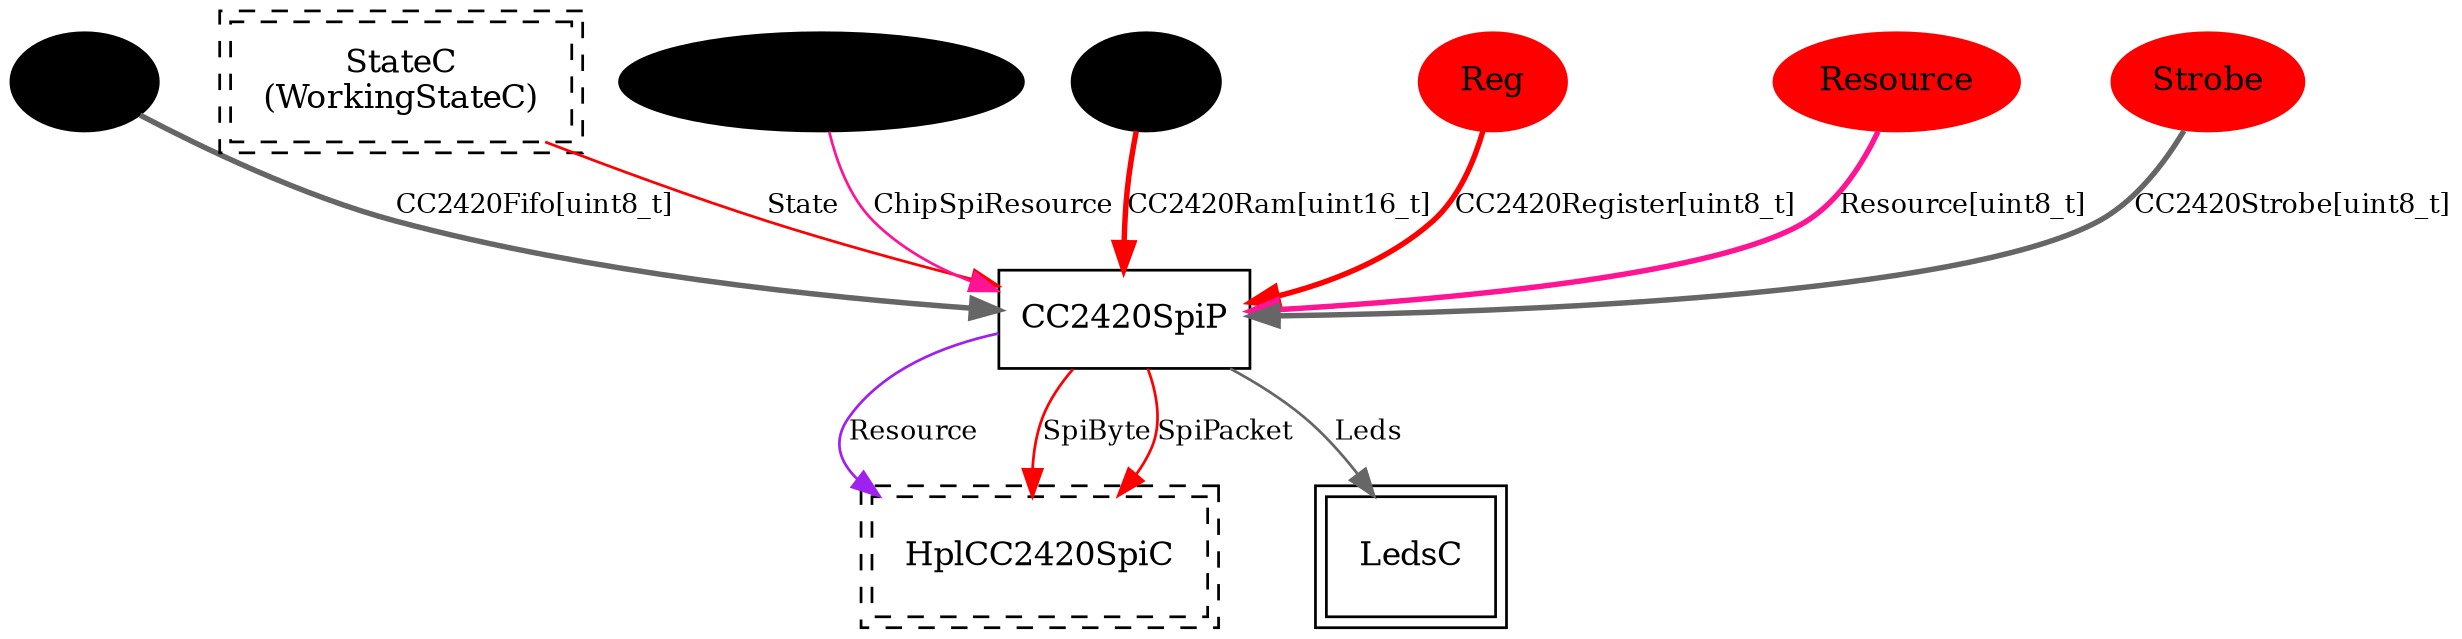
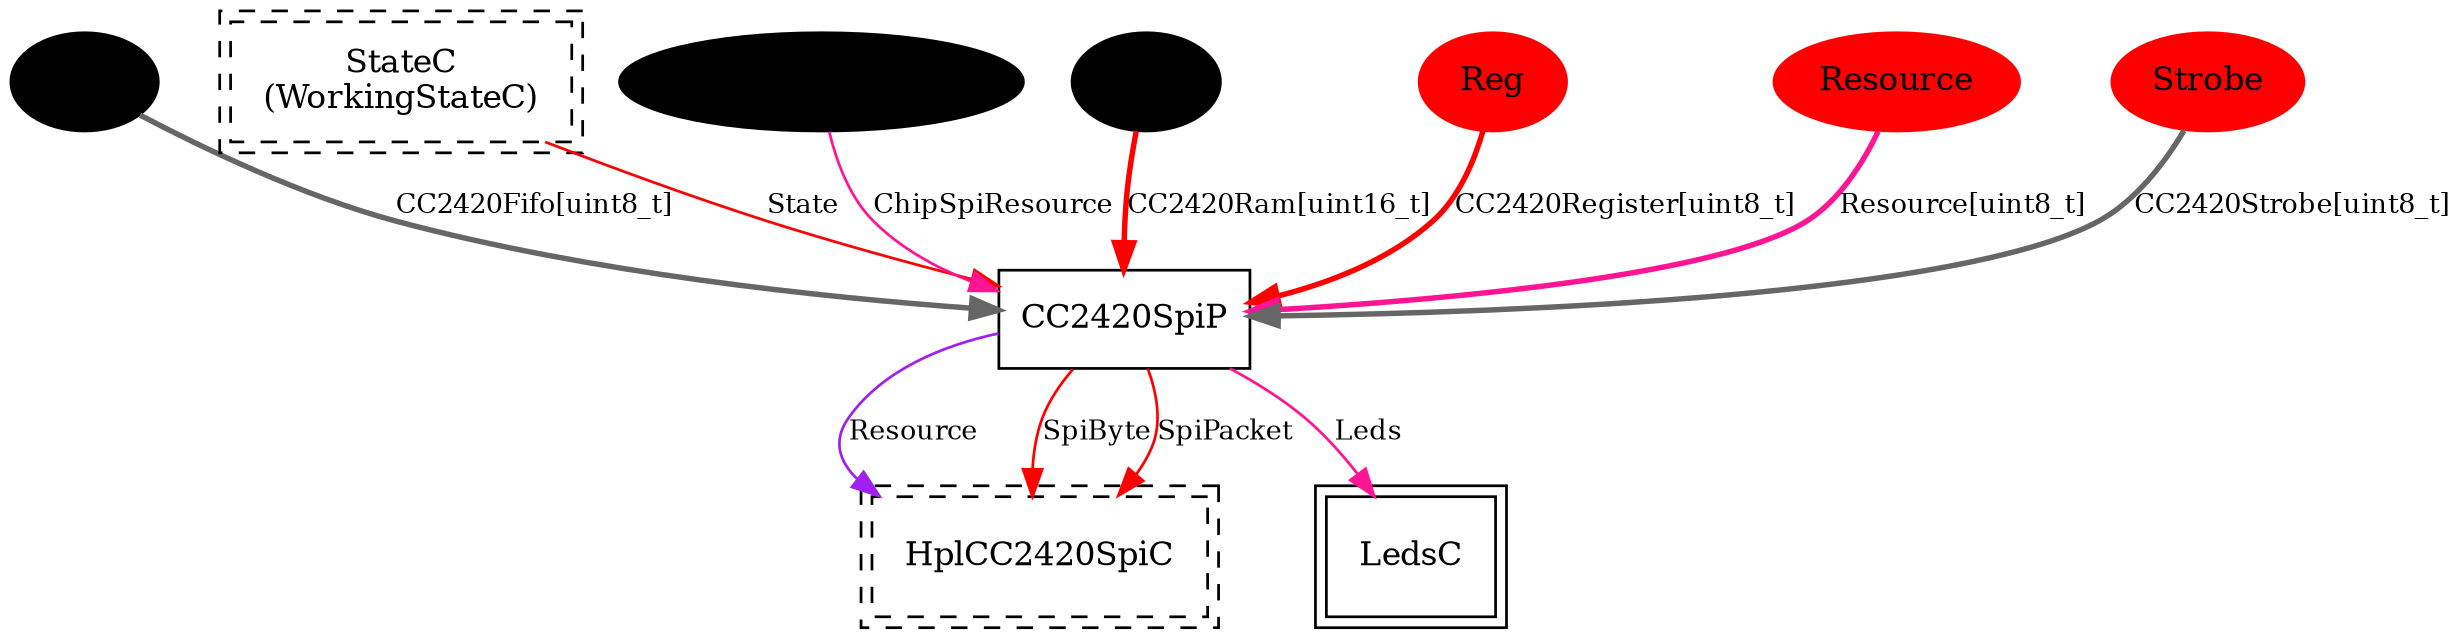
edge "CC2420SpiP" -> "LedsC": color gray40 -> deeppink
